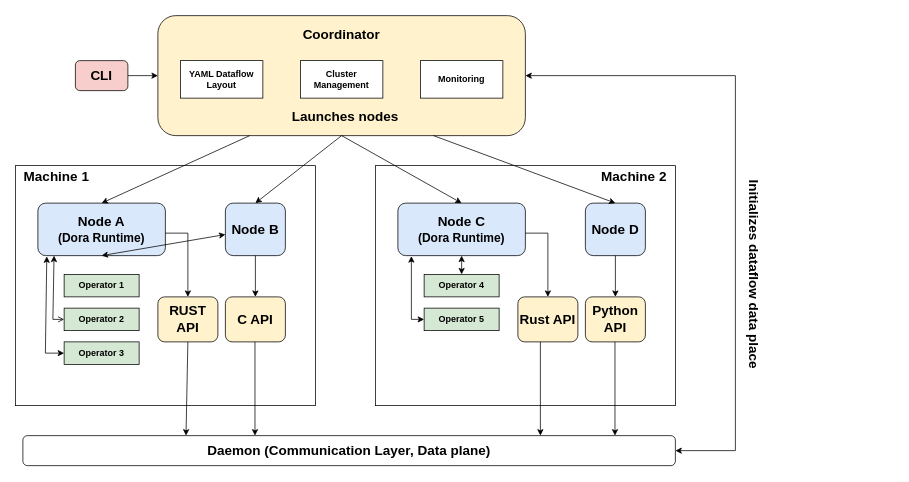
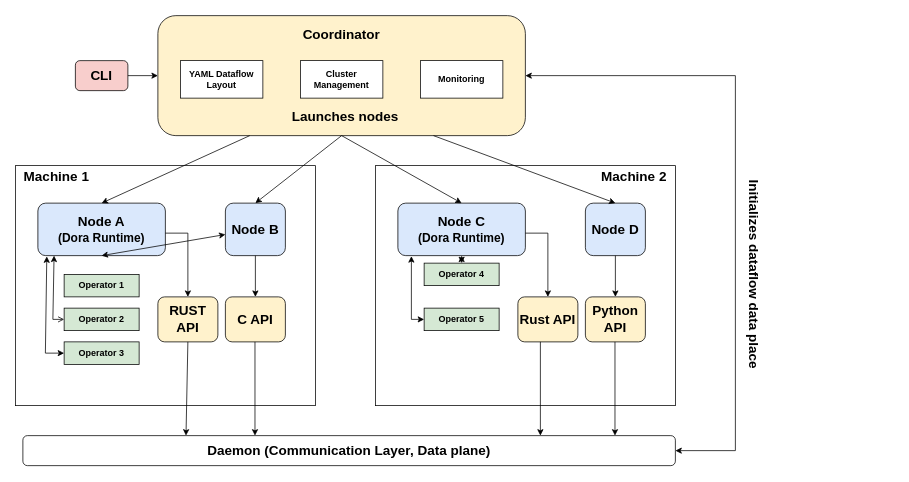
node "Operator 4": moved (462, 285) -> (462, 274)
